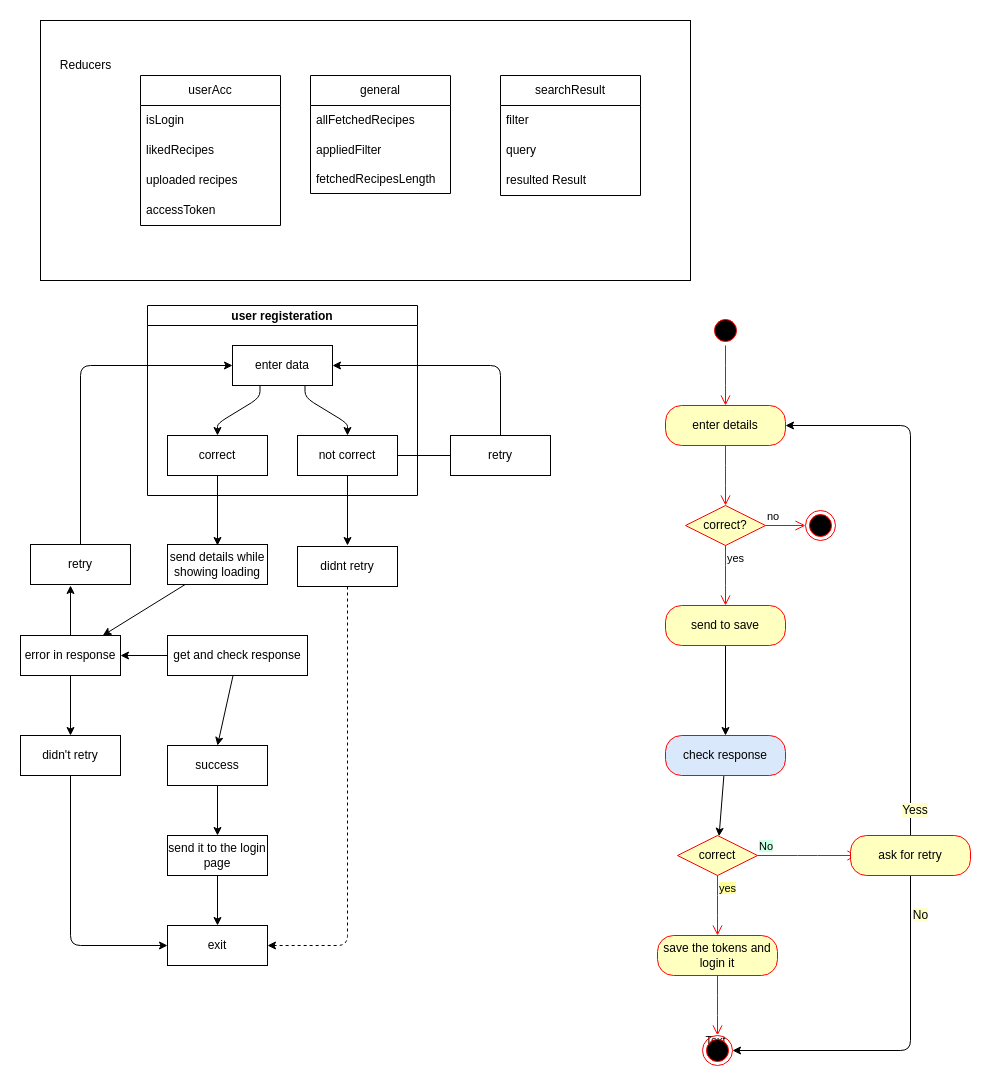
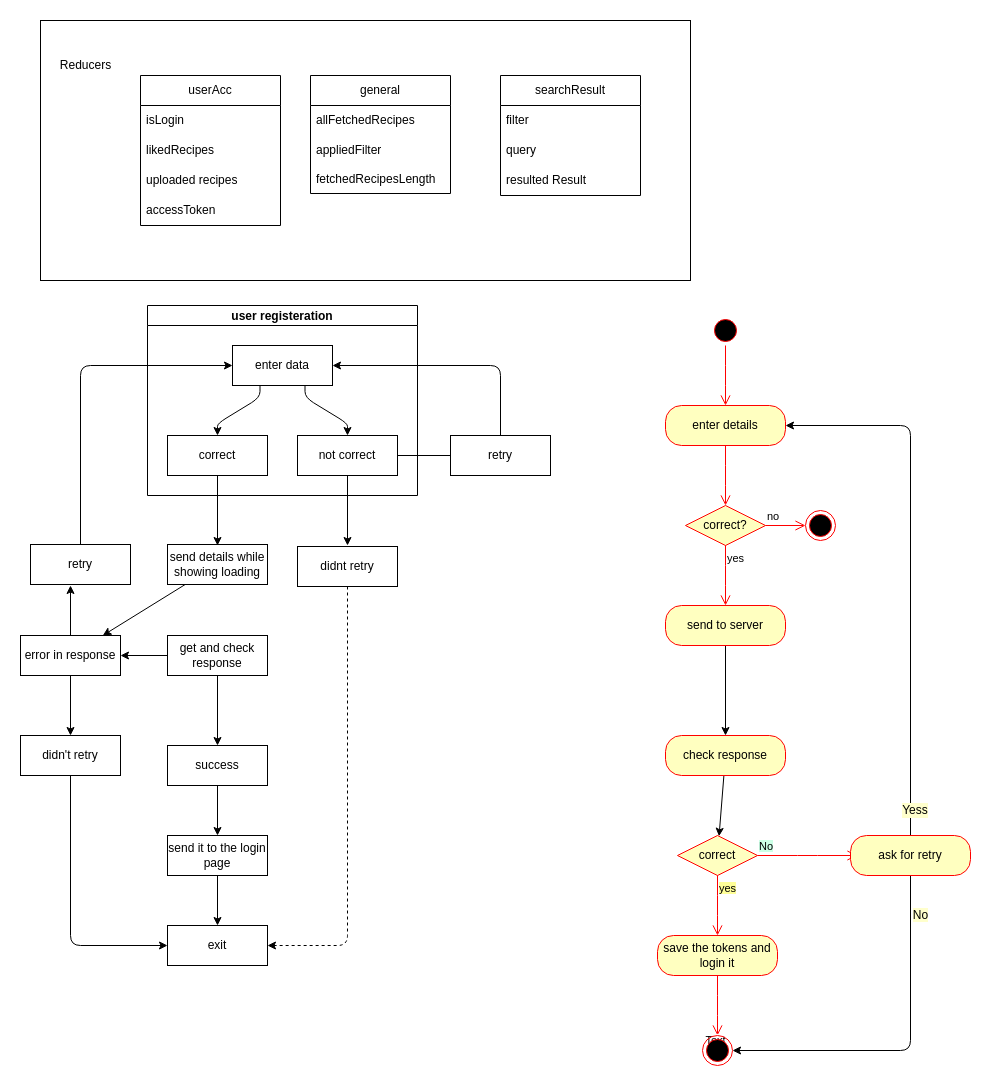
node "send to save": label "send to save" -> "send to server"
node "get and check response": size 140x40 -> 100x40
node "check response": fillcolor #dae8fc -> #ffffc0
